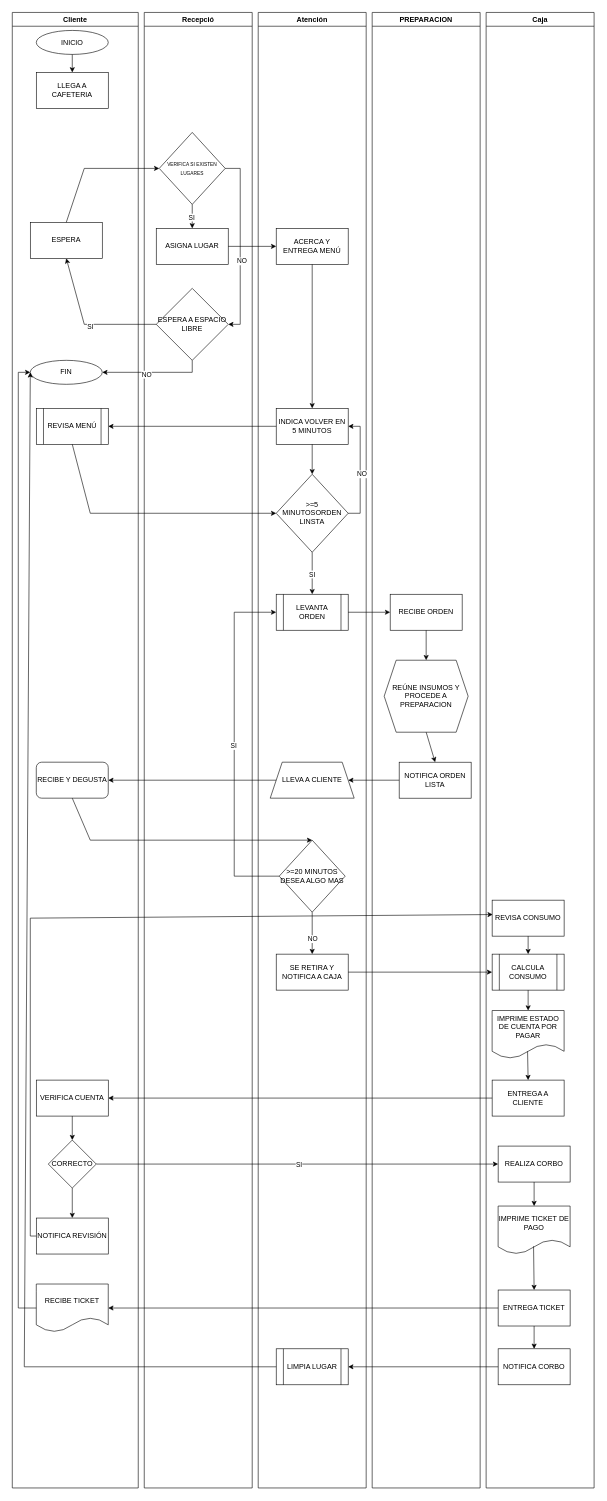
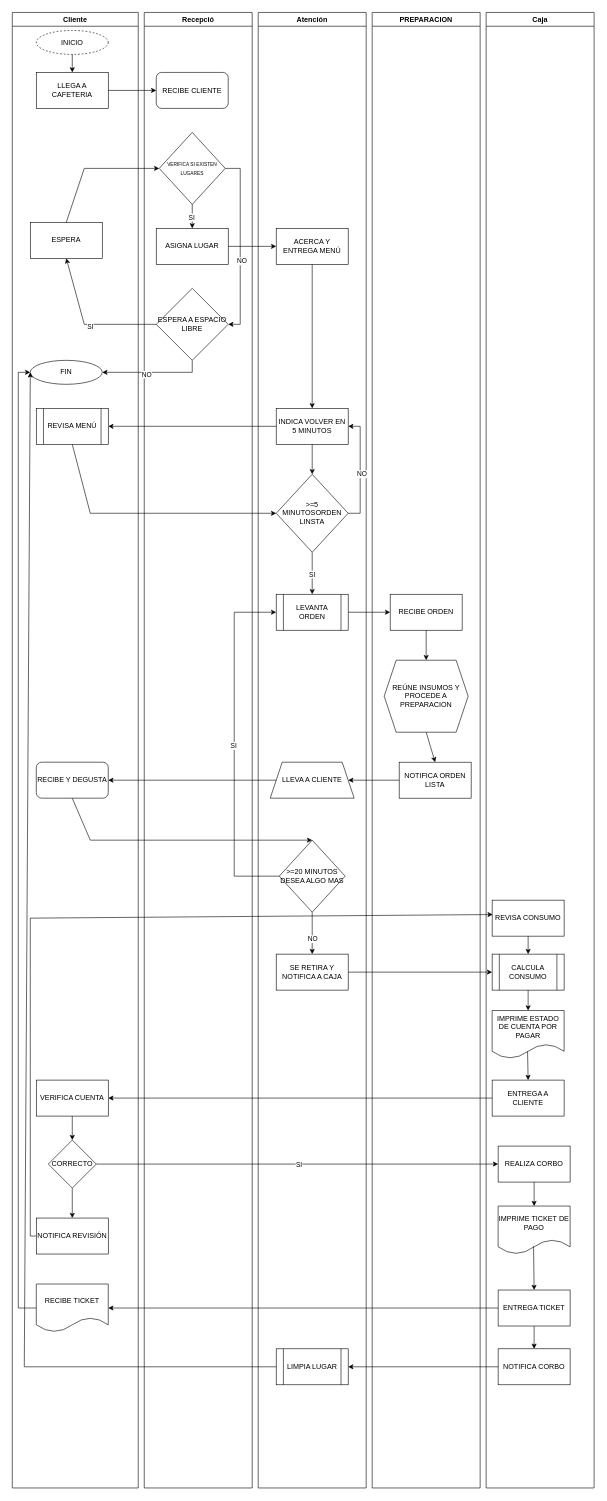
node "INICIO": style solid -> dashed
edge "LLEGA A CAFETERIA" -> "RECIBE CLIENTE": added
node "RECIBE CLIENTE": added
